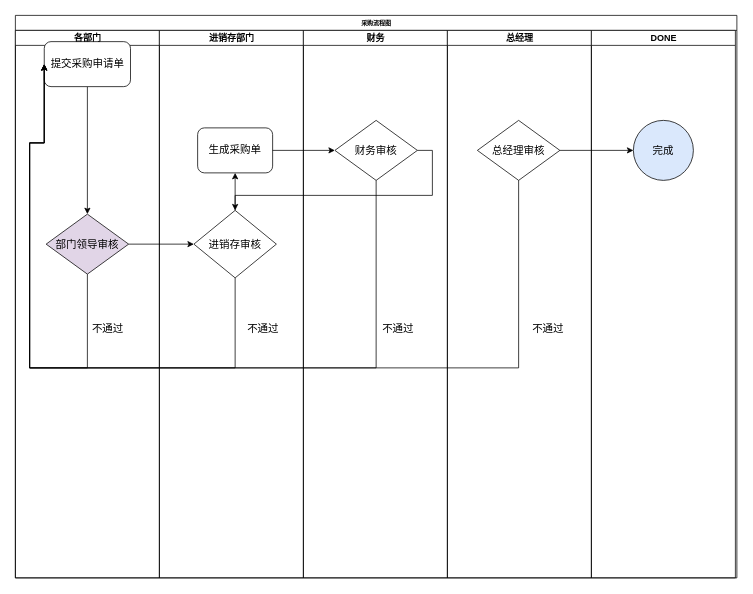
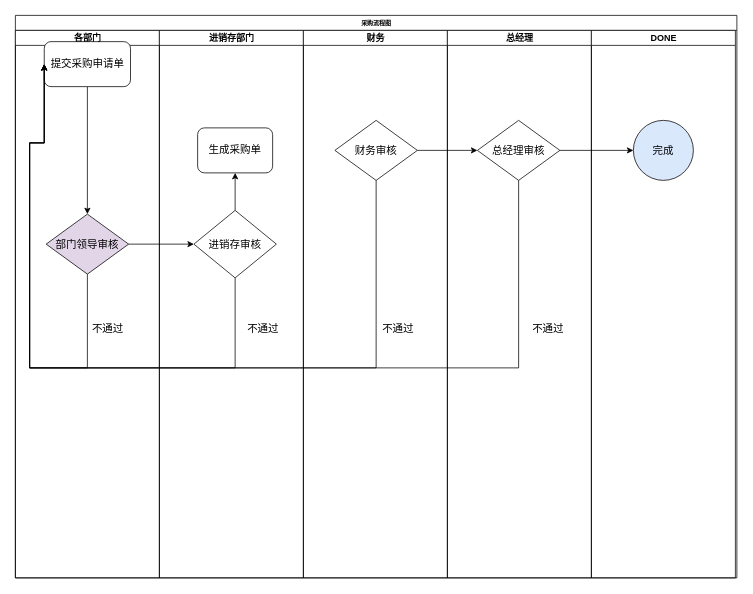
edge "生成采购单" -> "财务审核": removed
edge "财务审核" -> "进销存审核": now "财务审核" -> "总经理审核"
